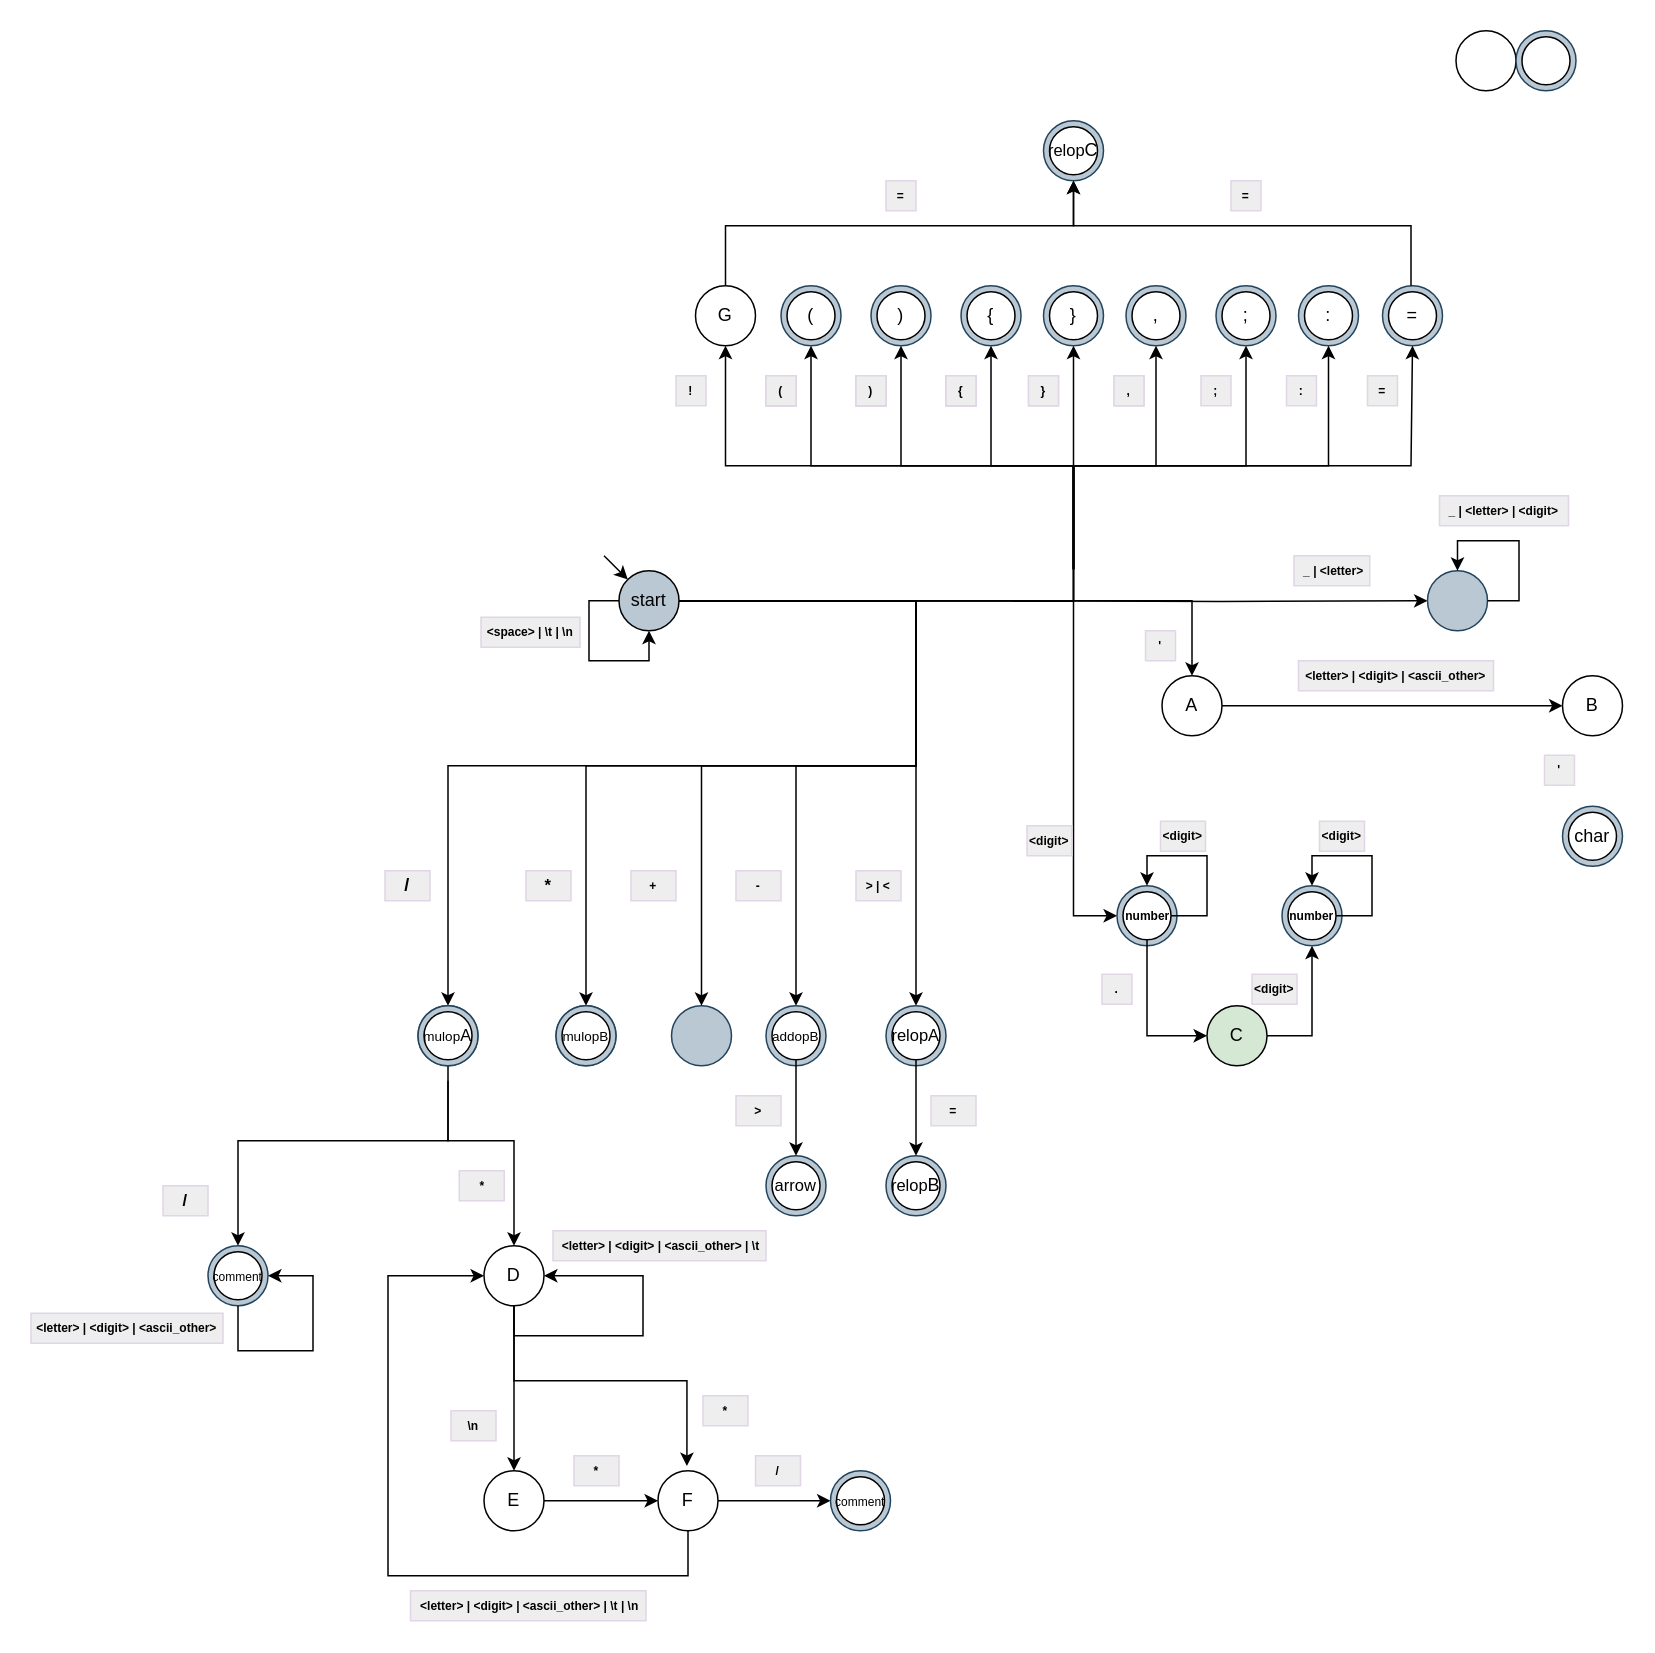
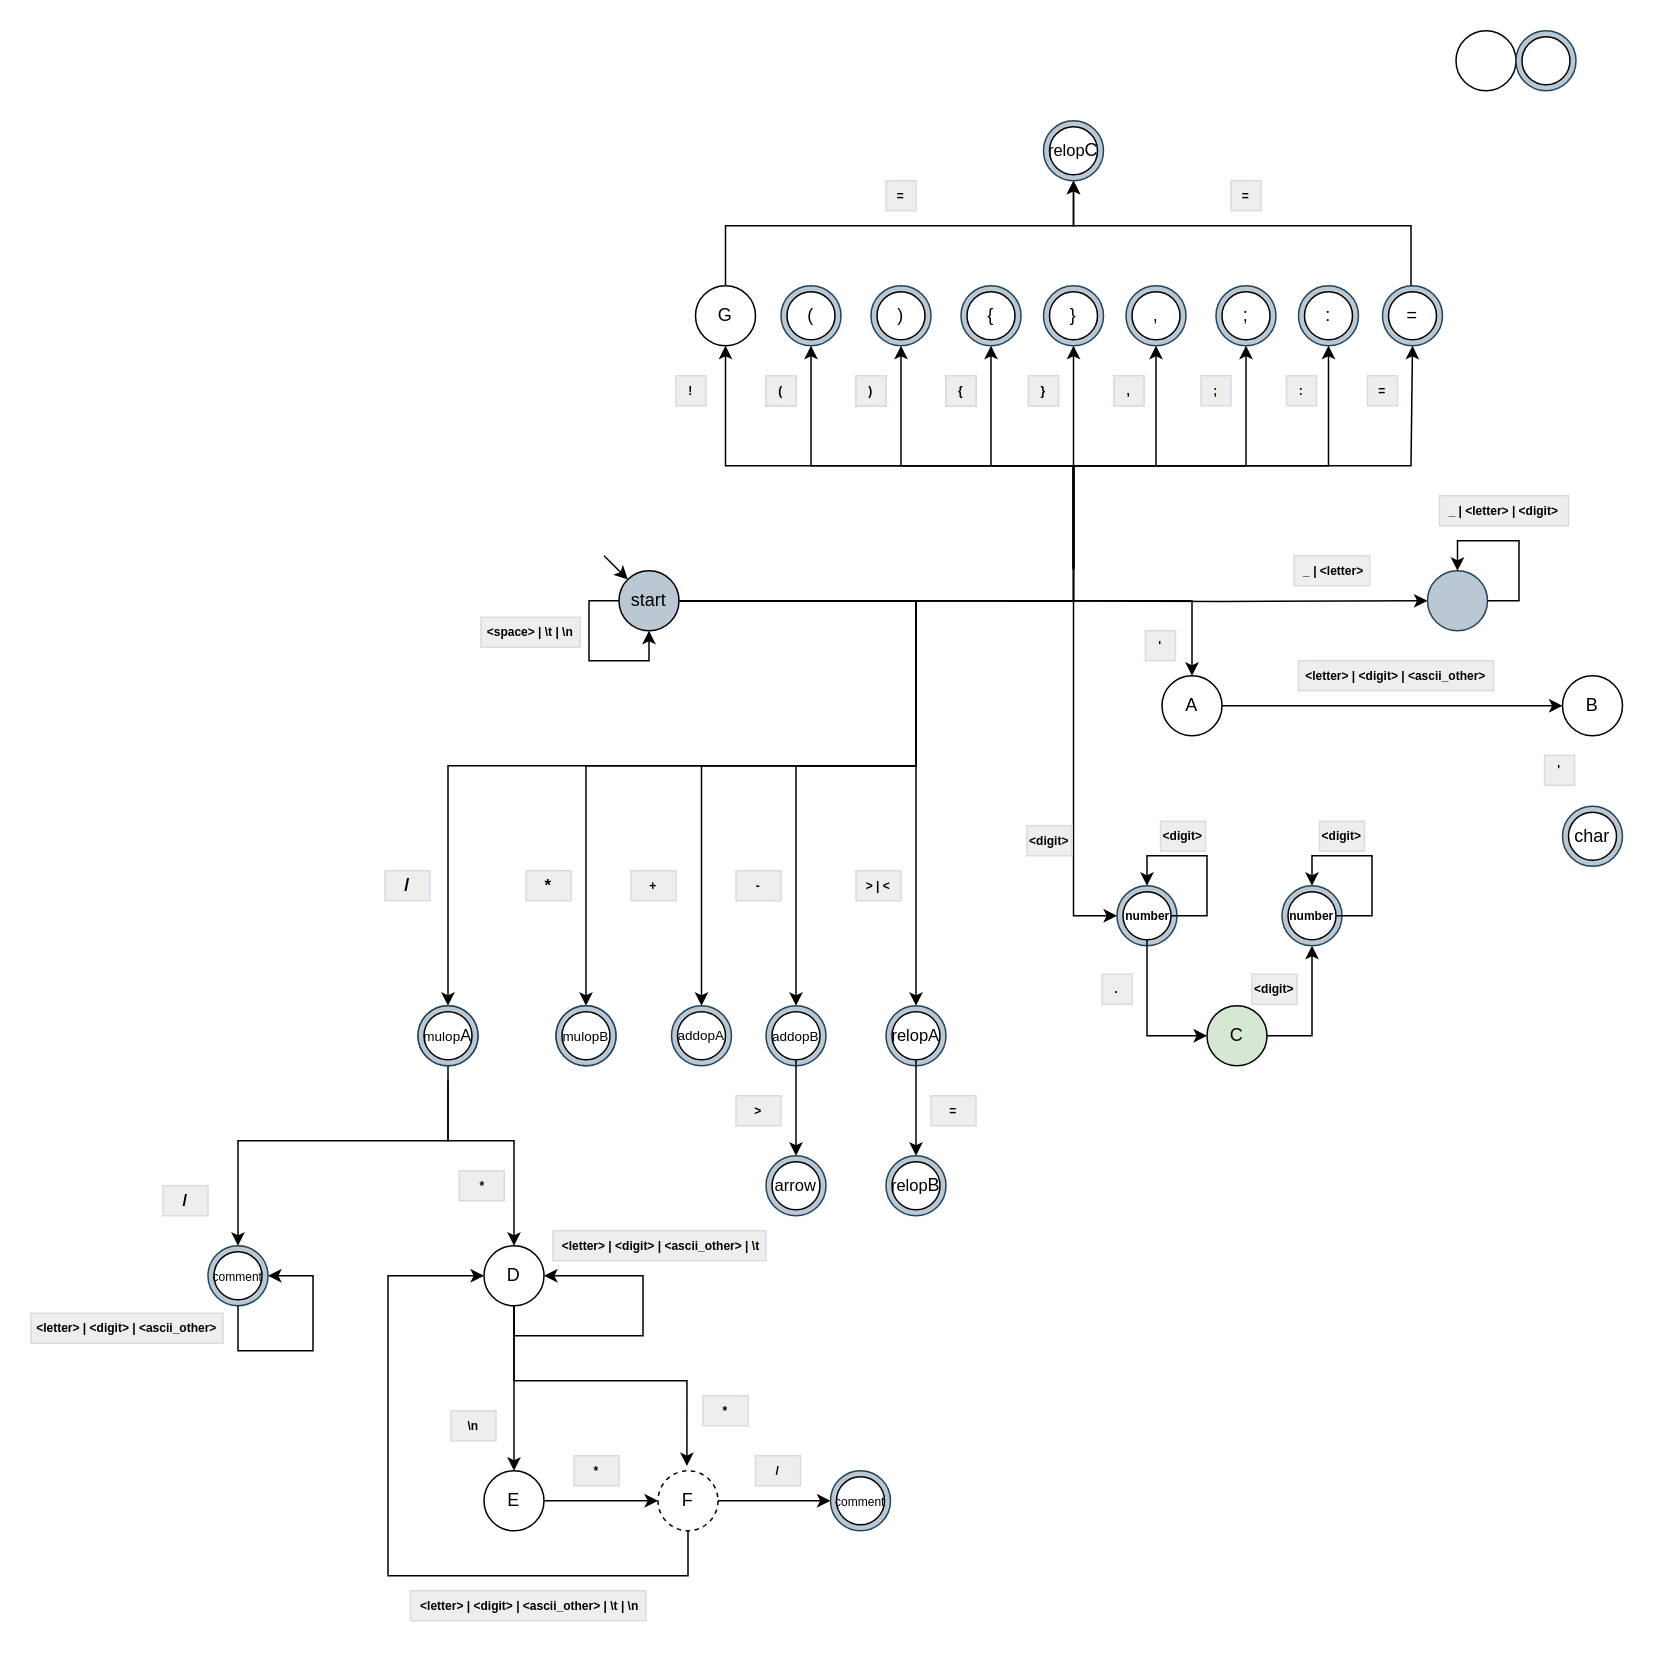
node "addopA": added
node "F": style solid -> dashed
